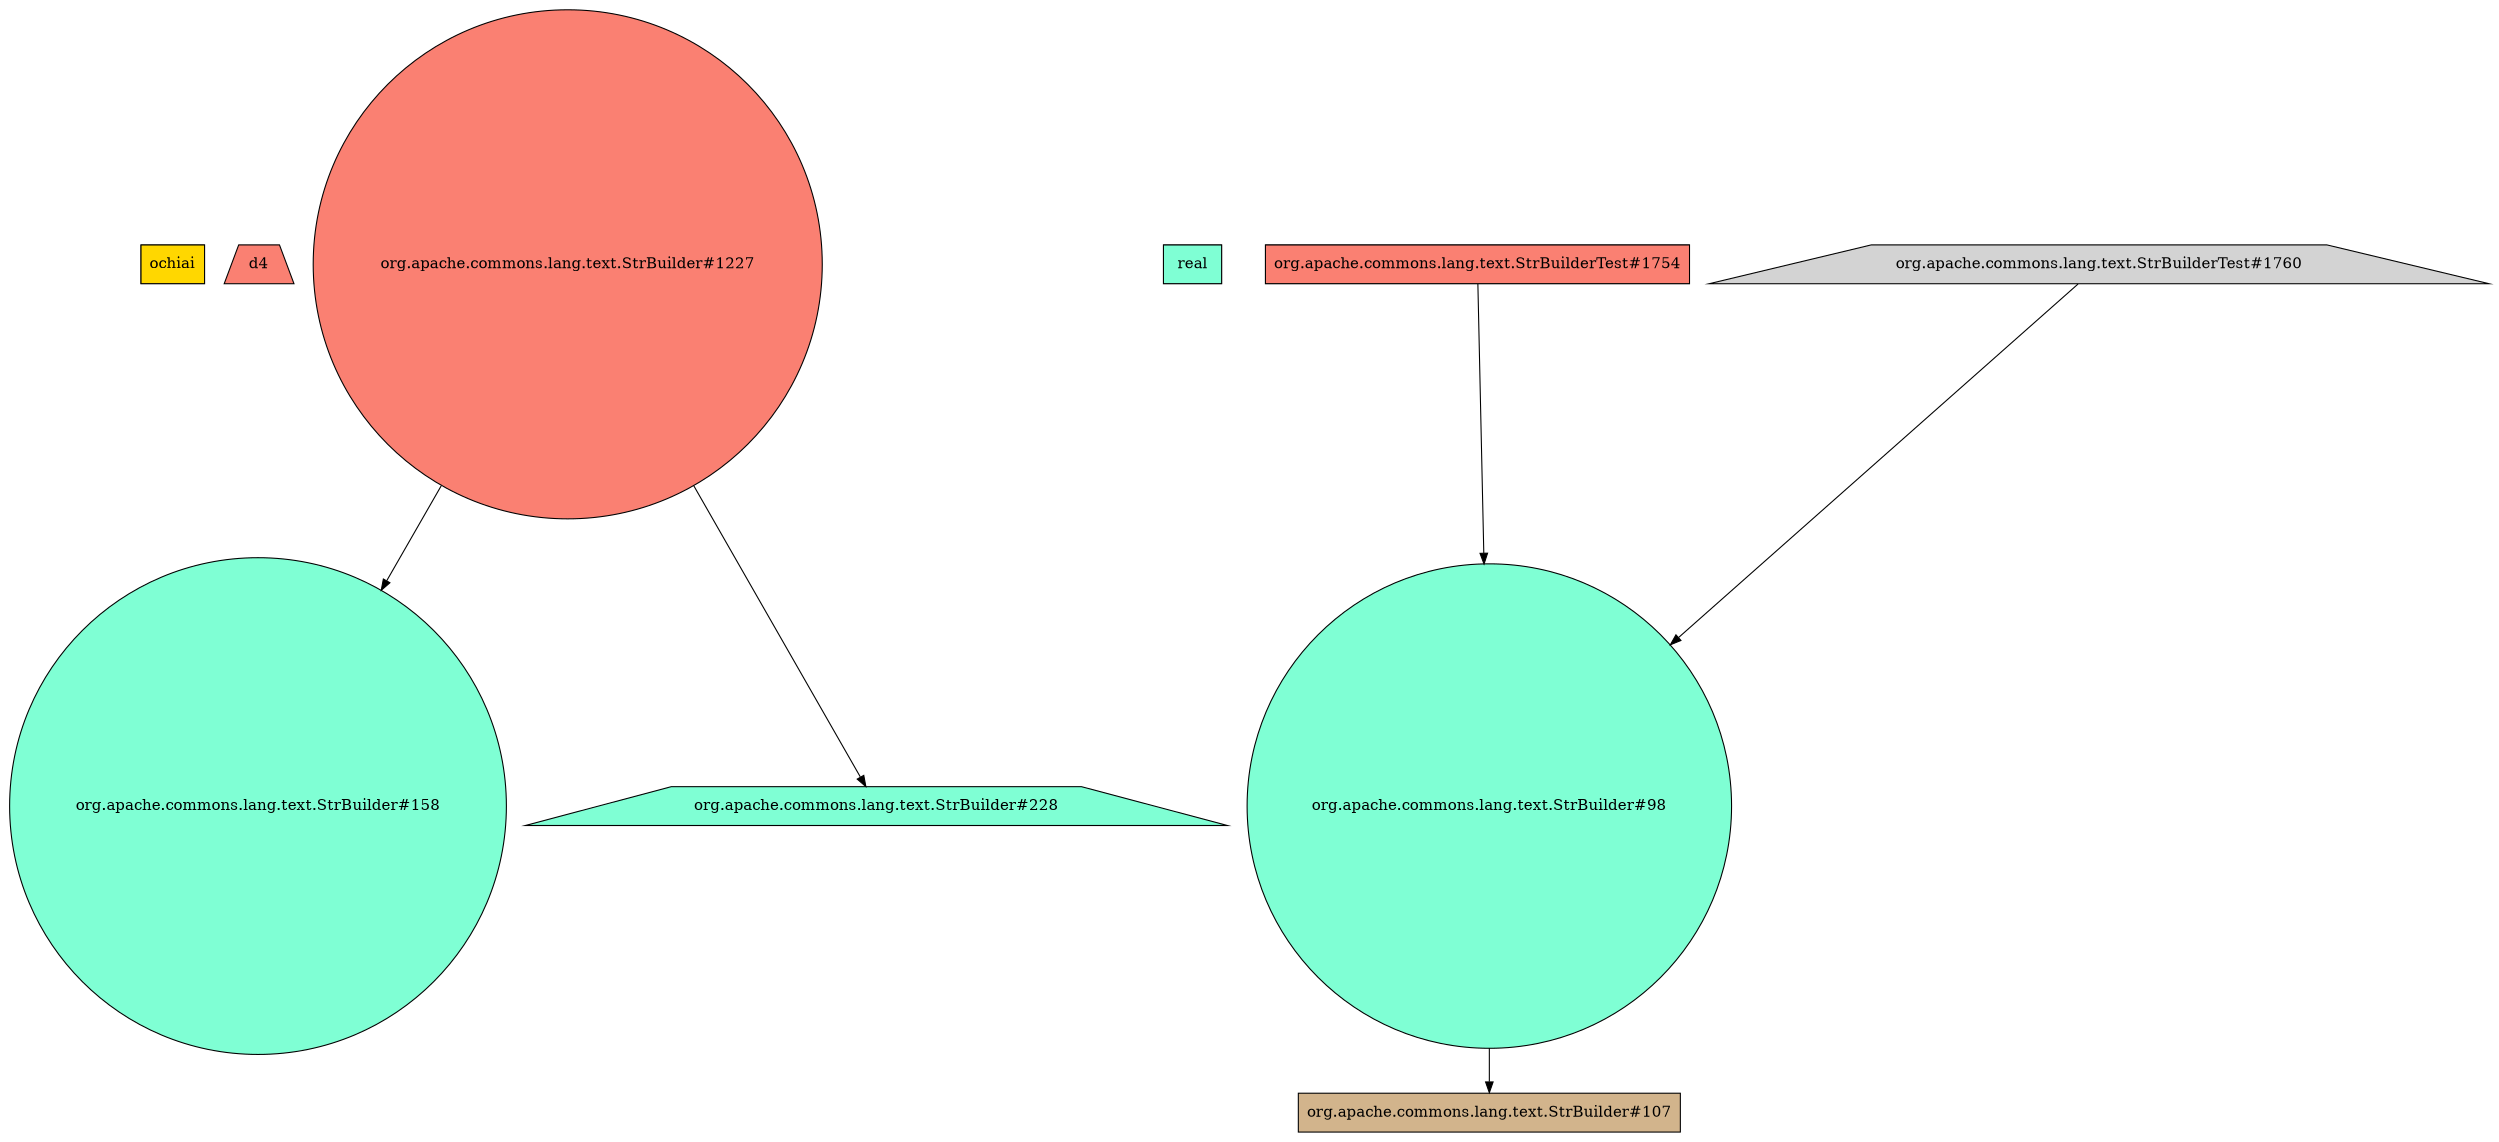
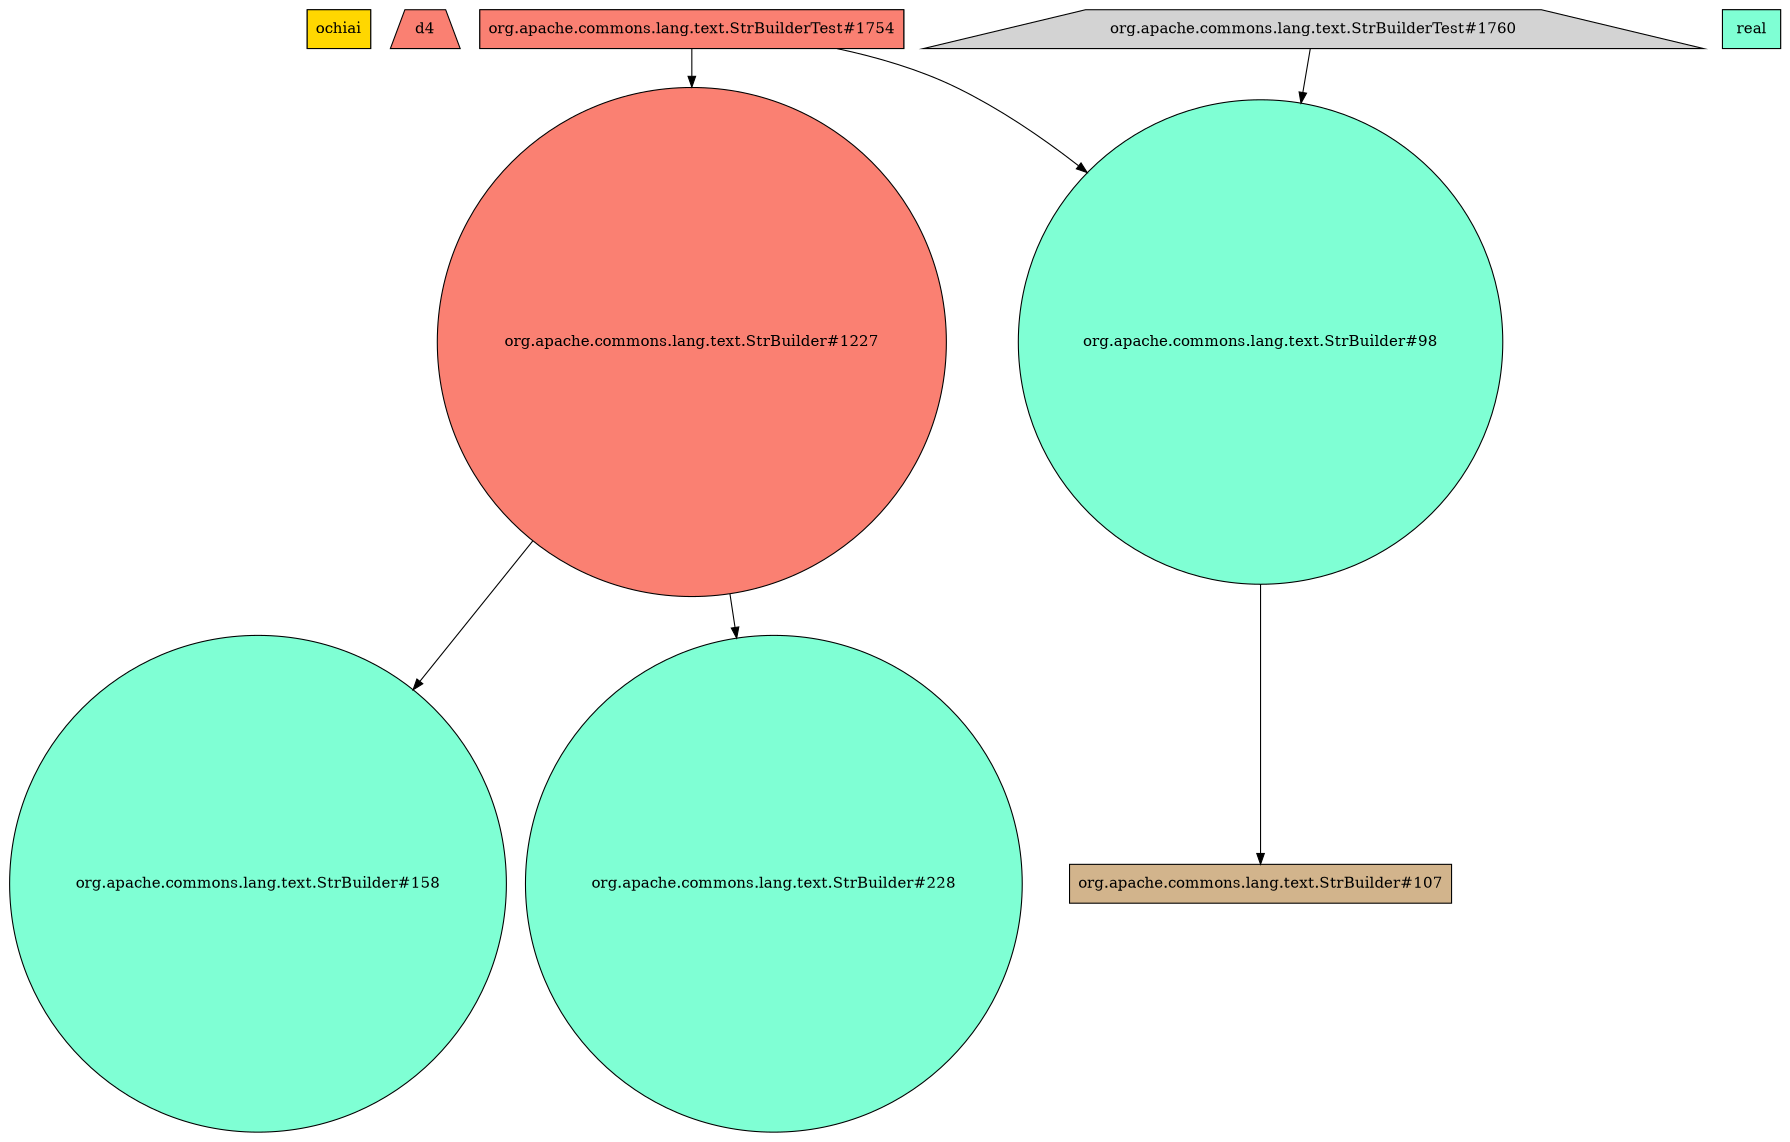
edge "org.apache.commons.lang.text.StrBuilderTest#1754" -> "org.apache.commons.lang.text.StrBuilder#1227": added
node "org.apache.commons.lang.text.StrBuilder#228": shape trapezium -> circle
